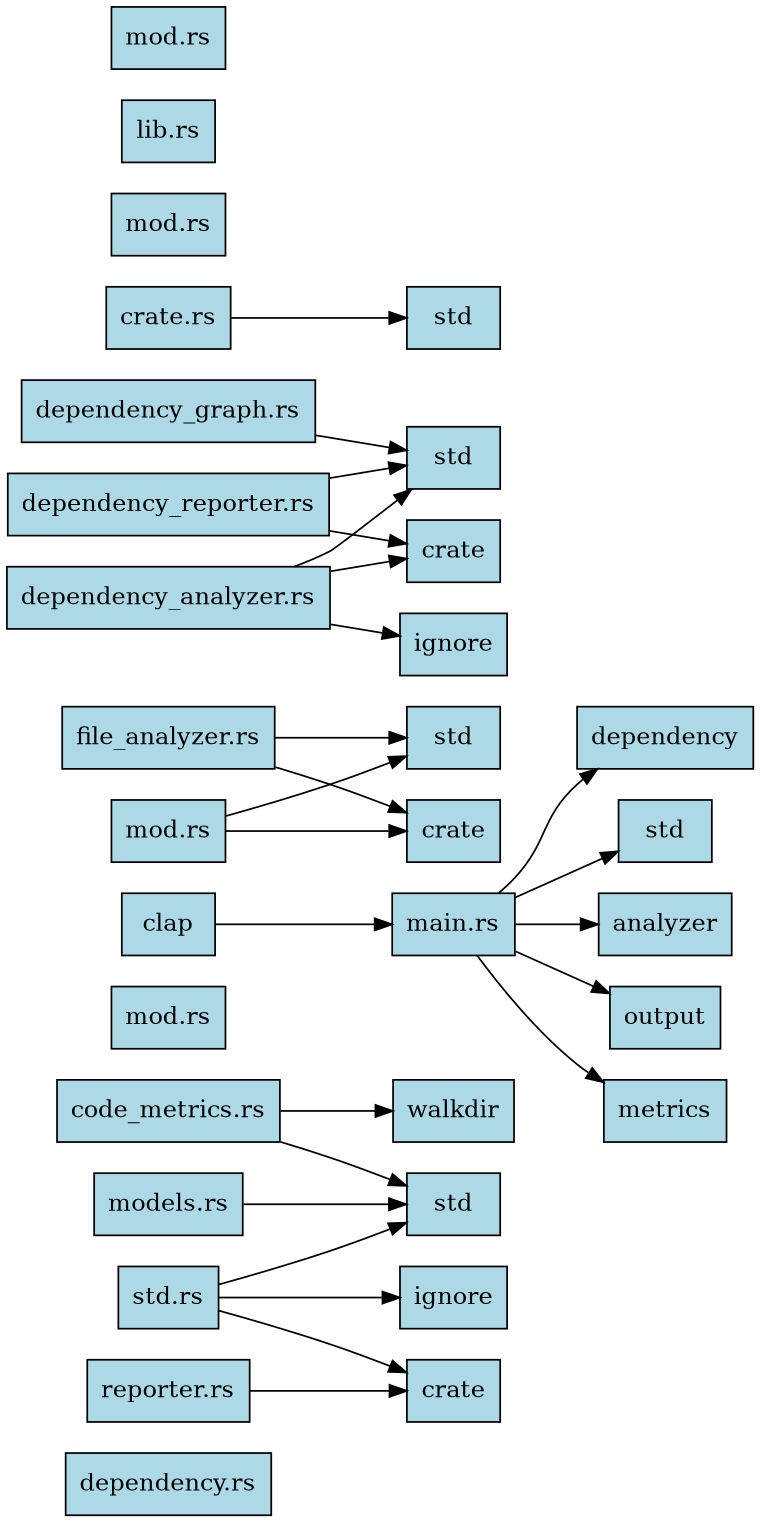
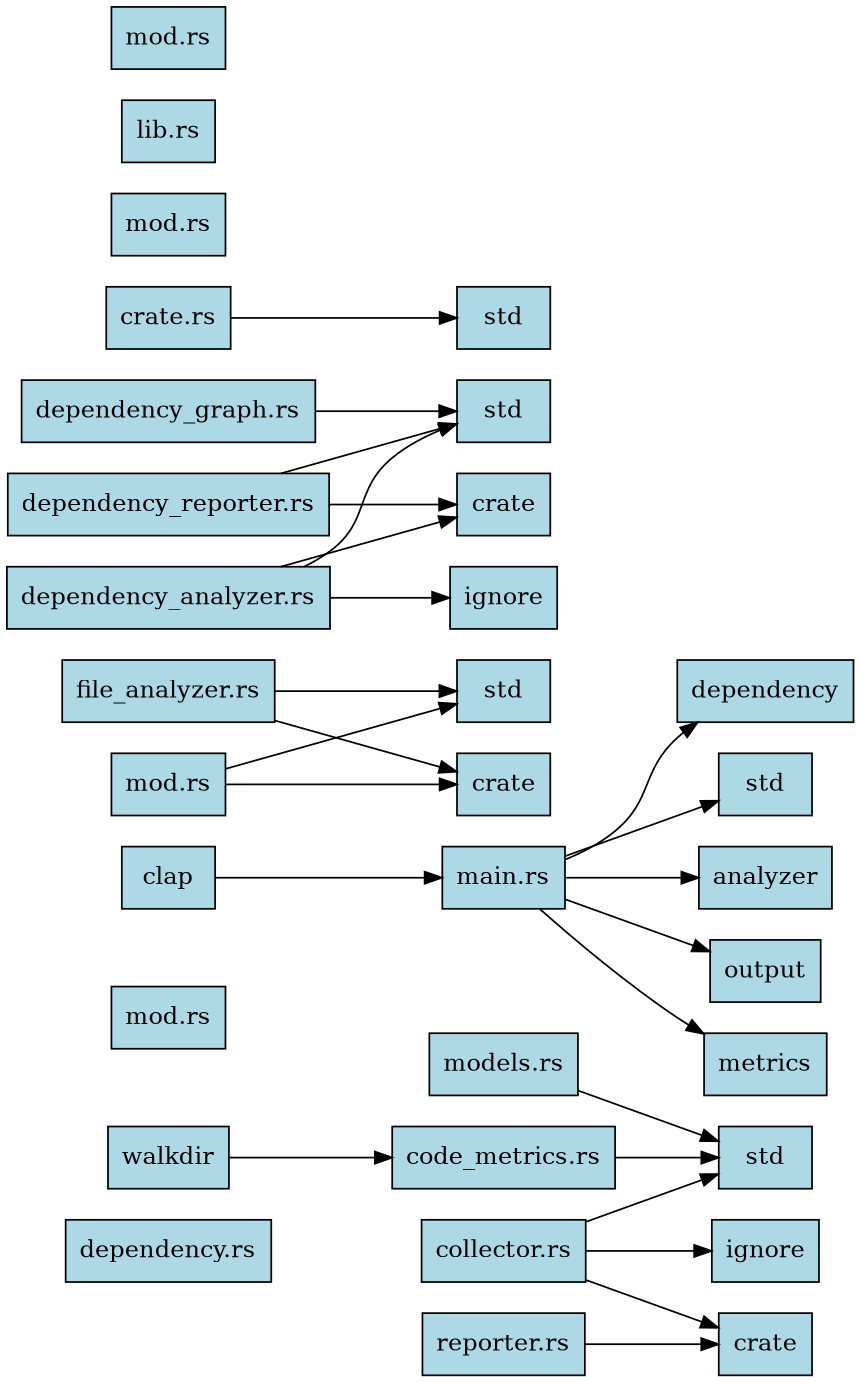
edge "code_metrics.rs" -> "walkdir": reversed
node "std.rs": label "std.rs" -> "collector.rs"
